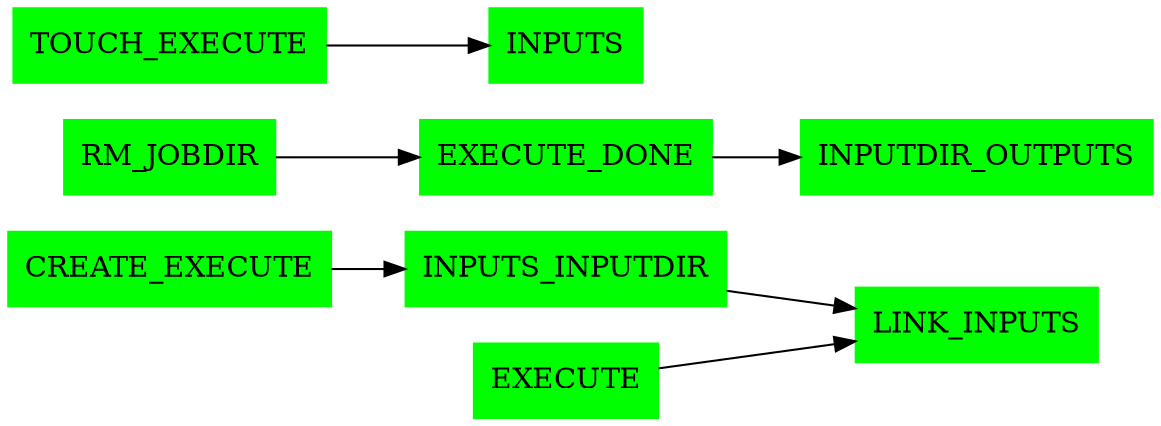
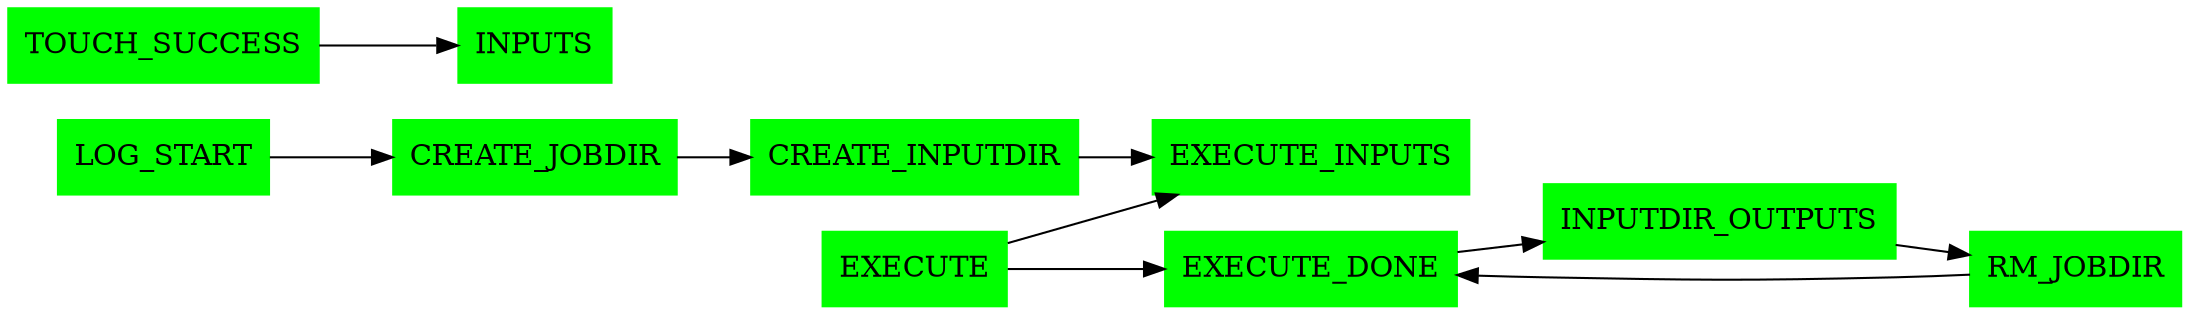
node "TOUCH_EXECUTE": label "TOUCH_EXECUTE" -> "TOUCH_SUCCESS"
node "LOG_START": added
edge "INPUTDIR_OUTPUTS" -> "RM_JOBDIR": added
node "CREATE_EXECUTE": label "CREATE_EXECUTE" -> "CREATE_JOBDIR"
node "INPUTS_INPUTDIR": label "INPUTS_INPUTDIR" -> "CREATE_INPUTDIR"
edge "EXECUTE" -> "EXECUTE_DONE": added
node "LINK_INPUTS": label "LINK_INPUTS" -> "EXECUTE_INPUTS"
